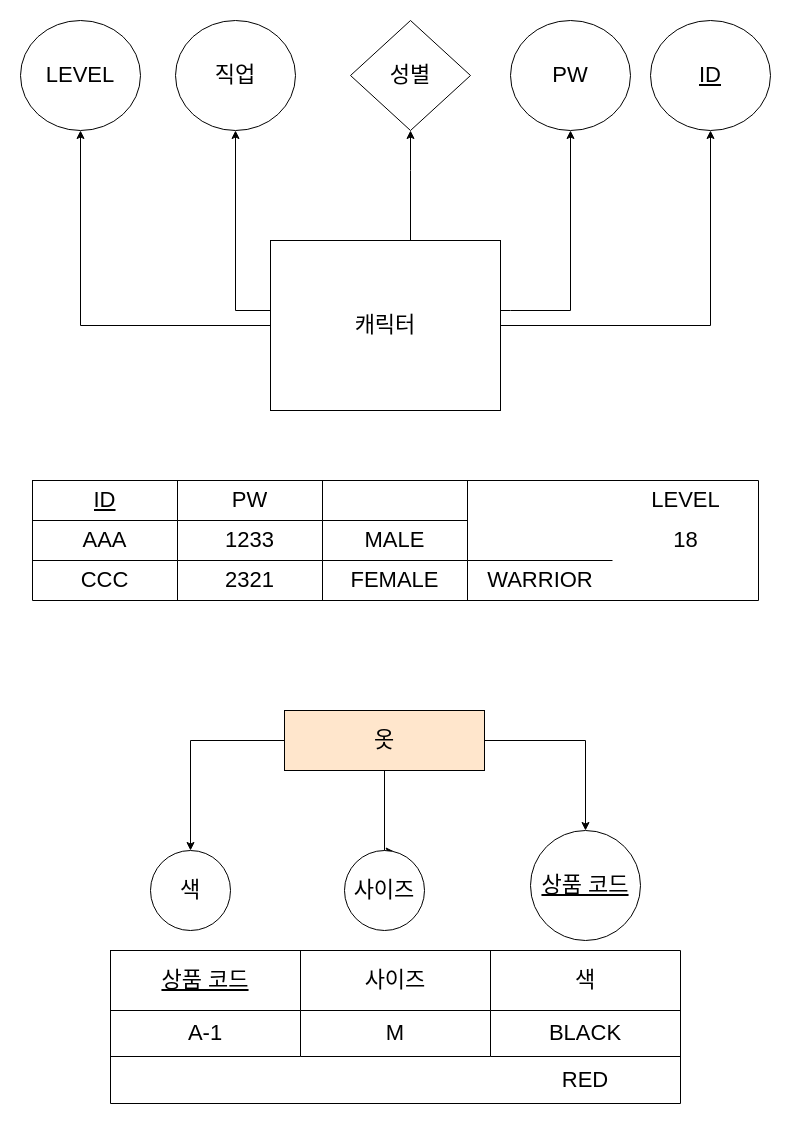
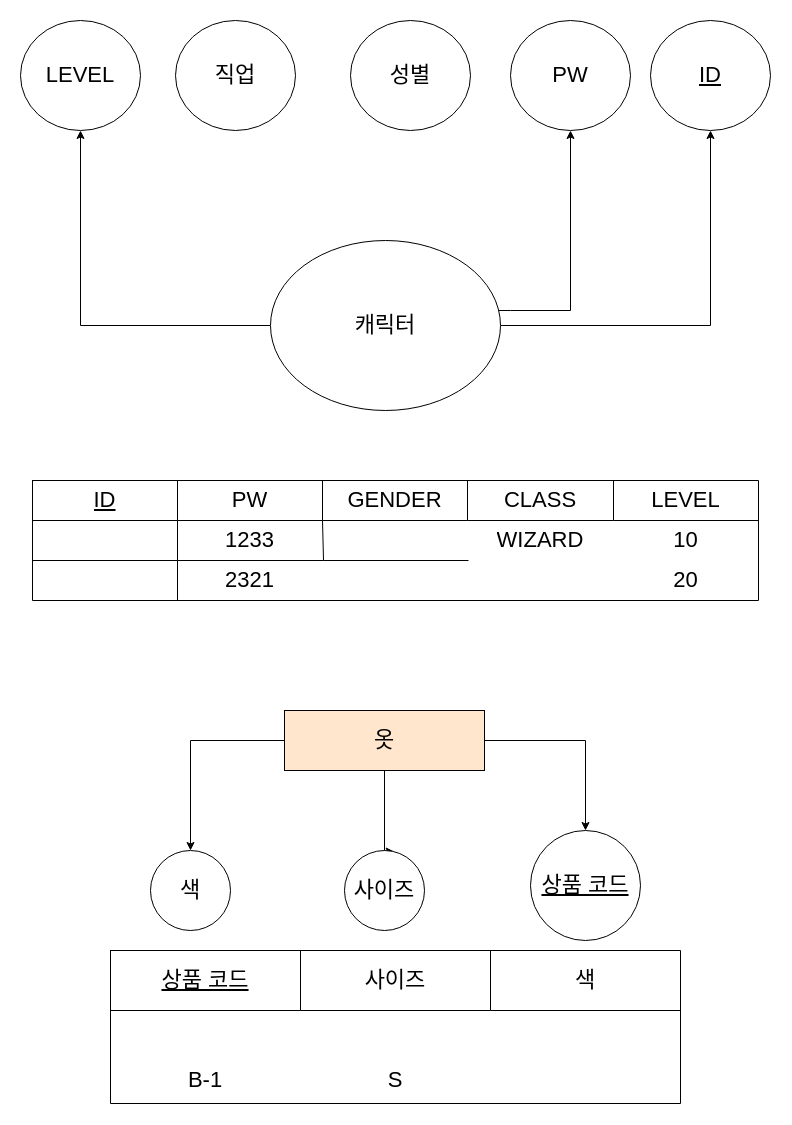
node "성별": shape diamond -> ellipse
edge "캐릭터" -> "성별": removed
edge "캐릭터" -> "직업": removed
node "캐릭터": shape rectangle -> ellipse
node "GENDER": added
node "CLASS": added
node "AAA": removed
node "MALE": removed
node "WIZARD": added
node "18": label "18" -> "10"
node "CCC": removed
node "FEMALE": removed
node "WARRIOR": removed
node "20": added
node "A-1": removed
node "M": removed
node "BLACK": removed
node "B-1": added
node "S": added
node "RED": removed
